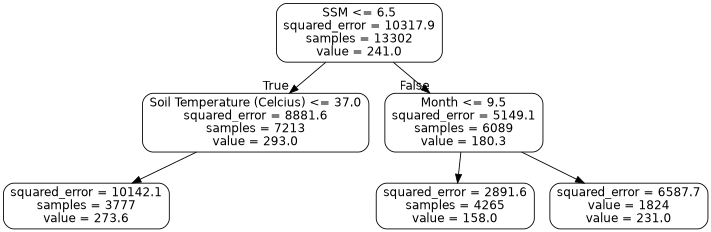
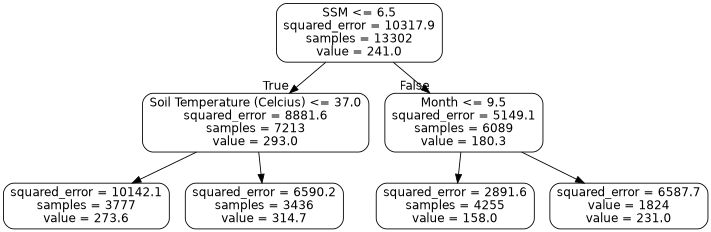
node "squared_error = 6590.2 samples = 3436 value = 314.7": added
node "squared_error = 2891.6 samples = 4265 value = 158.0": label "squared_error = 2891.6 samples = 4265 value = 158.0" -> "squared_error = 2891.6 samples = 4255 value = 158.0"
